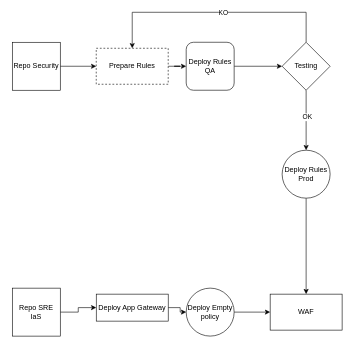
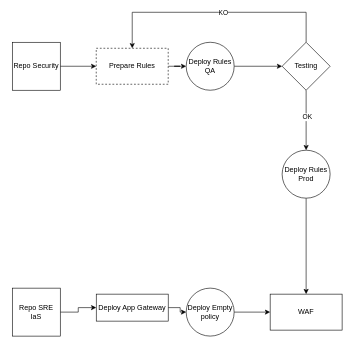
node "Deploy Rules QA": shape rounded rectangle -> ellipse
